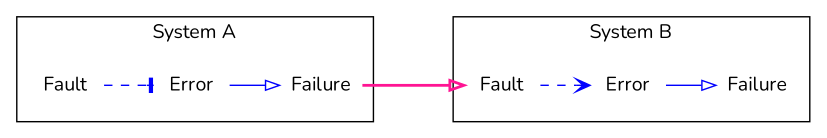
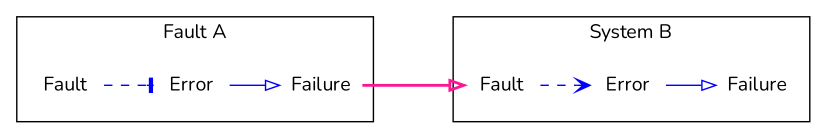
cluster "System A": label "System A" -> "Fault A"
